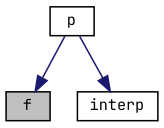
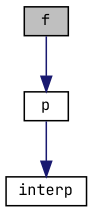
edge "p" -> "f": reversed
